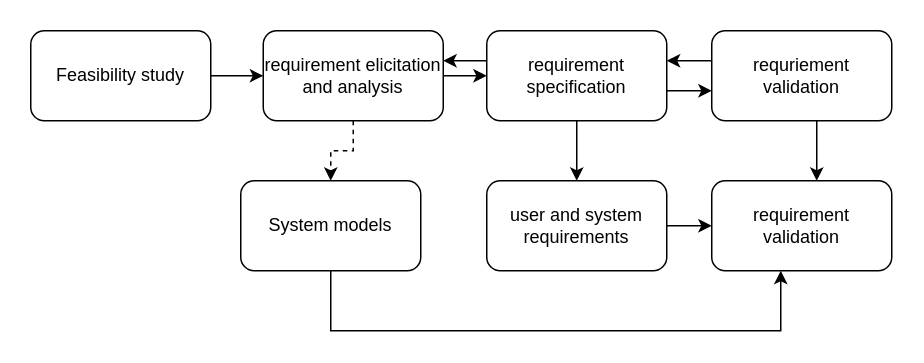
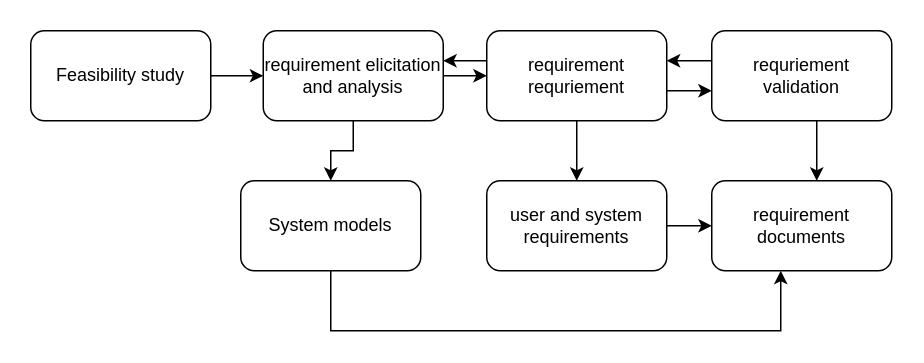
node "requirement specification": label "requirement specification" -> "requirement requriement"
edge "requirement elicitation and analysis" -> "System models": style dashed -> solid
node "requirement validation": label "requirement validation" -> "requirement documents"
